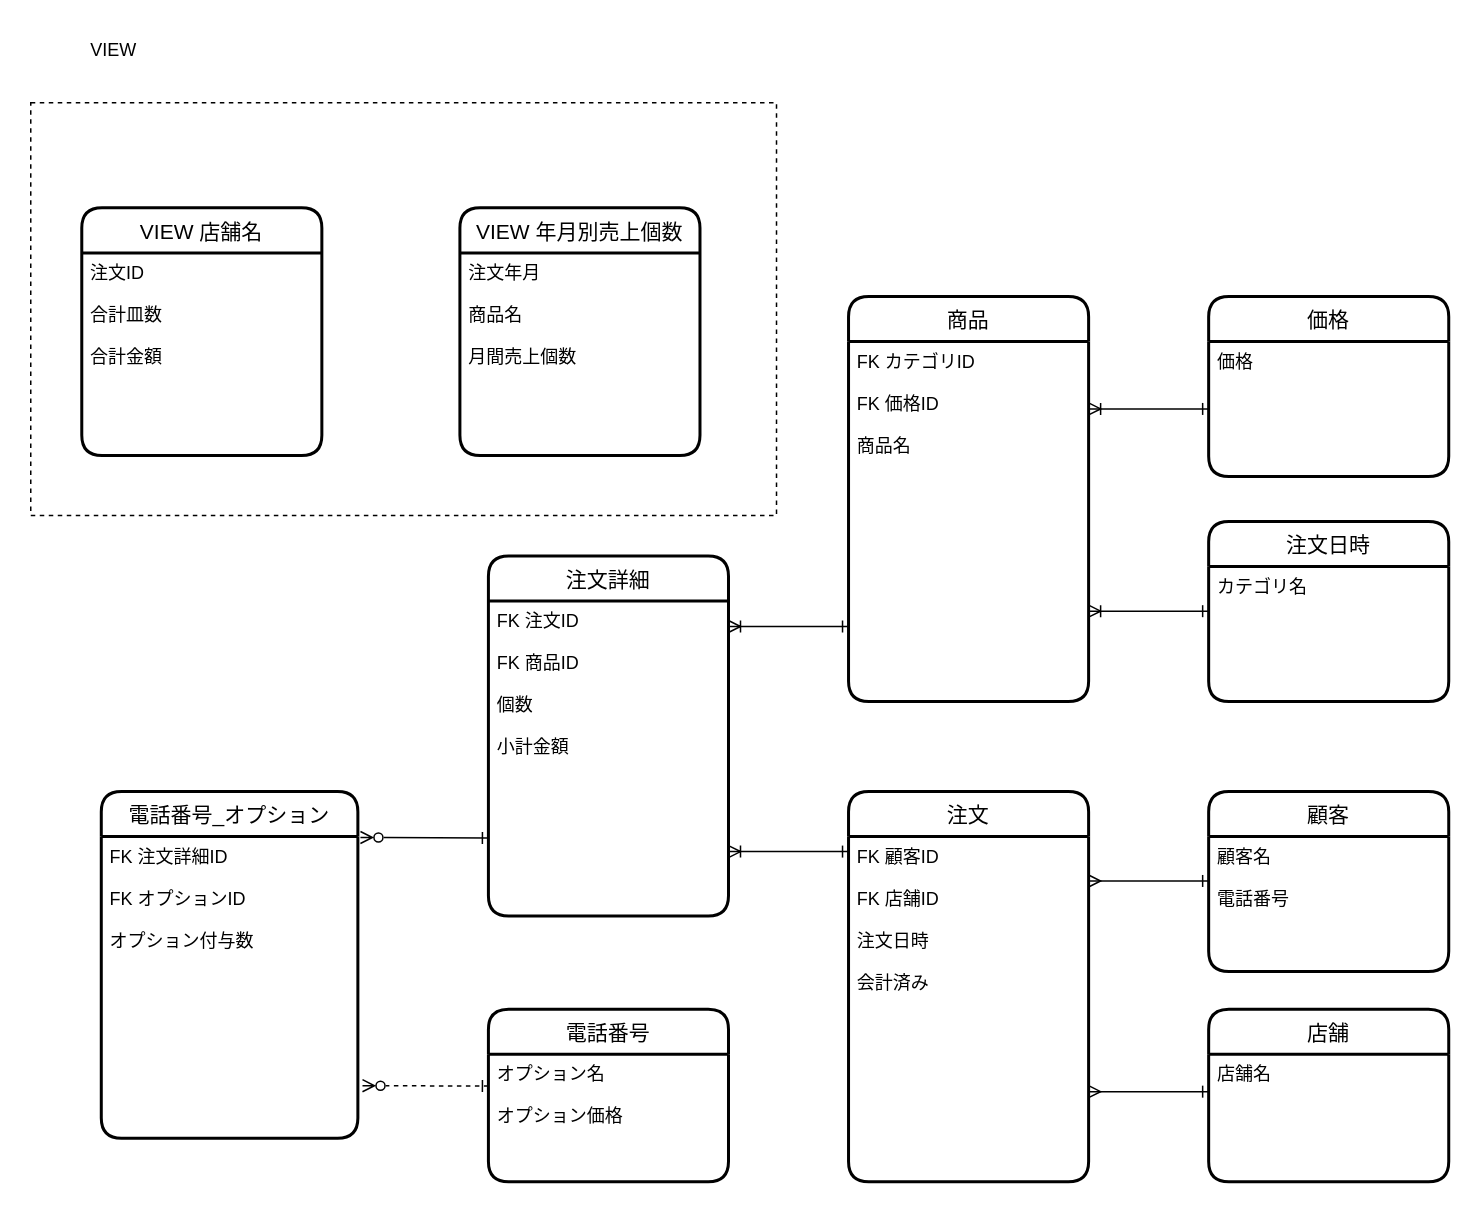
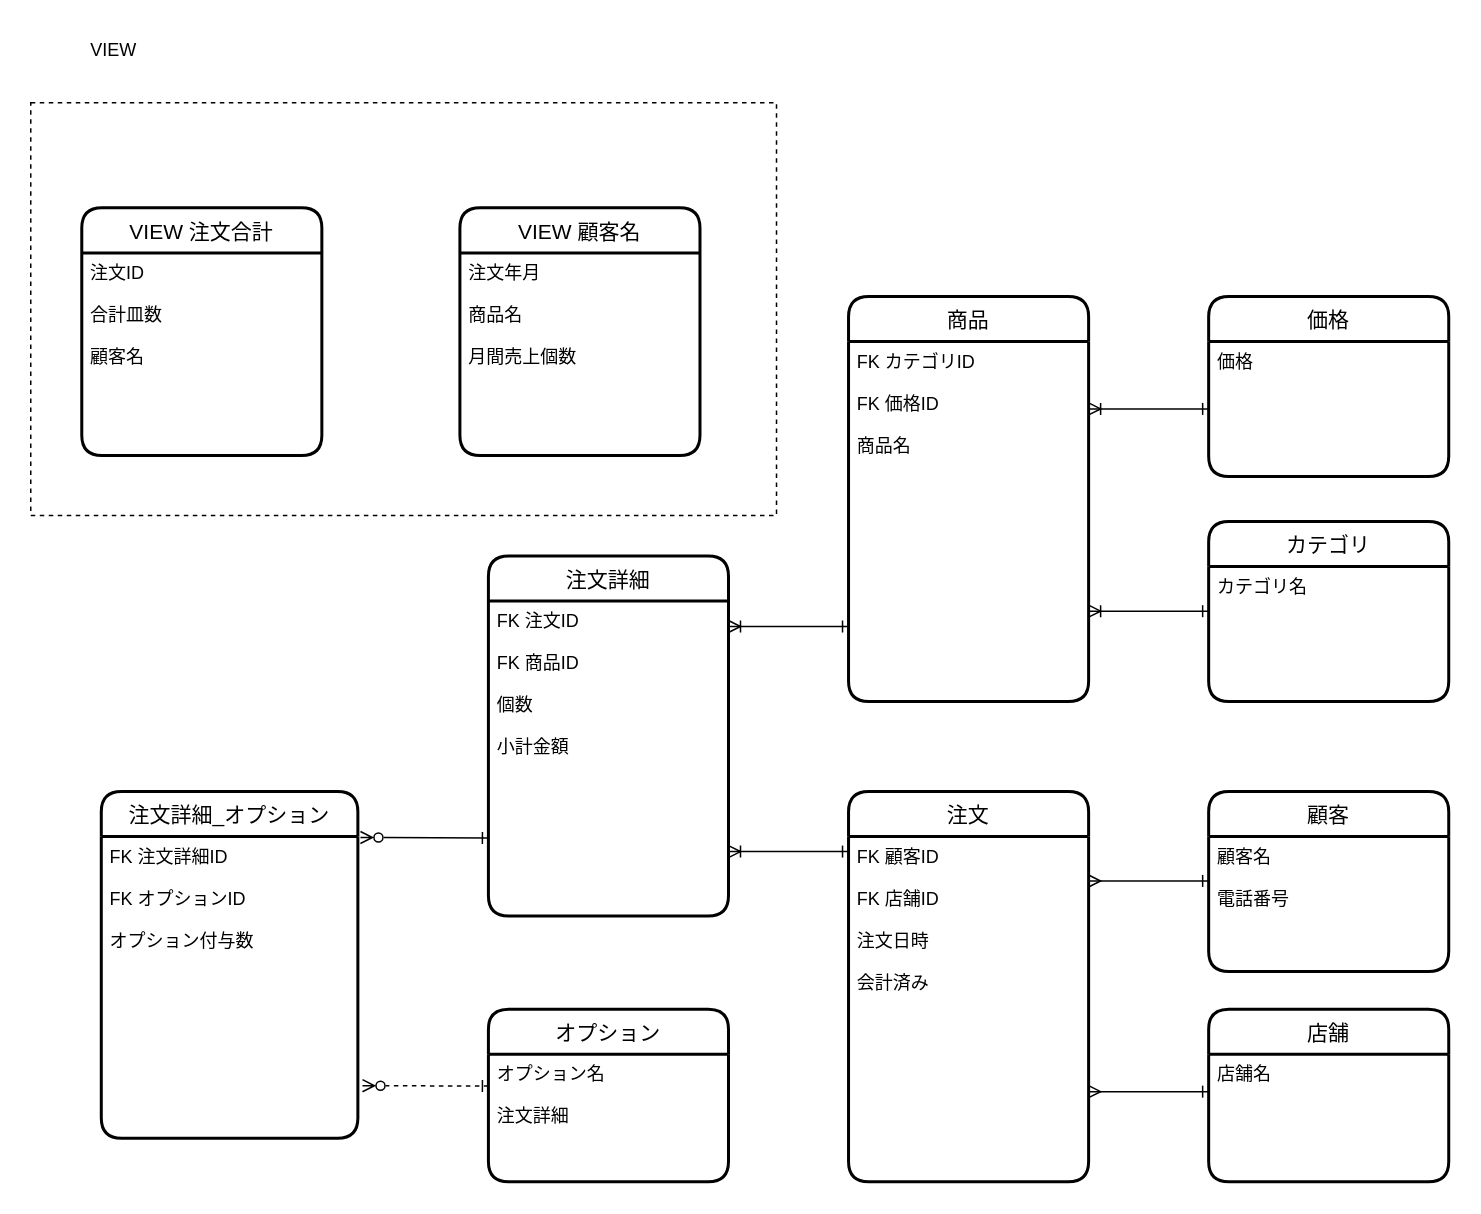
node "VIEW 店舗名": label "VIEW 店舗名" -> "VIEW 注文合計"
node "VIEW 年月別売上個数": label "VIEW 年月別売上個数" -> "VIEW 顧客名"
node "注文ID 合計皿数 合計金額": label "注文ID 合計皿数 合計金額" -> "注文ID 合計皿数 顧客名"
node "注文日時": label "注文日時" -> "カテゴリ"
node "電話番号_オプション": label "電話番号_オプション" -> "注文詳細_オプション"
node "電話番号": label "電話番号" -> "オプション"
node "オプション名 オプション価格": label "オプション名 オプション価格" -> "オプション名 注文詳細"
